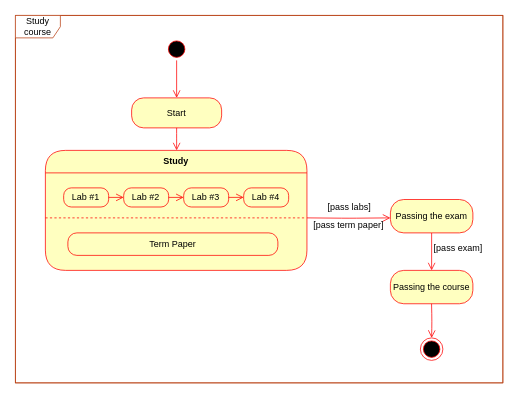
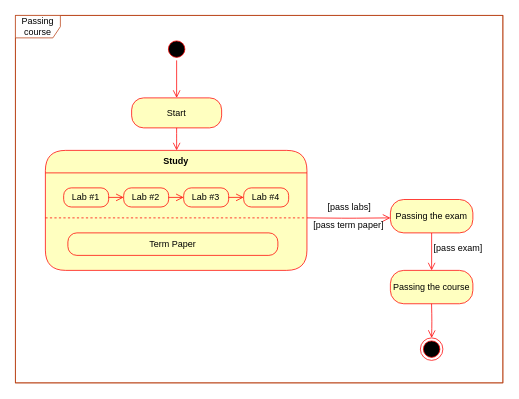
node "Study course": label "Study course" -> "Passing course"
